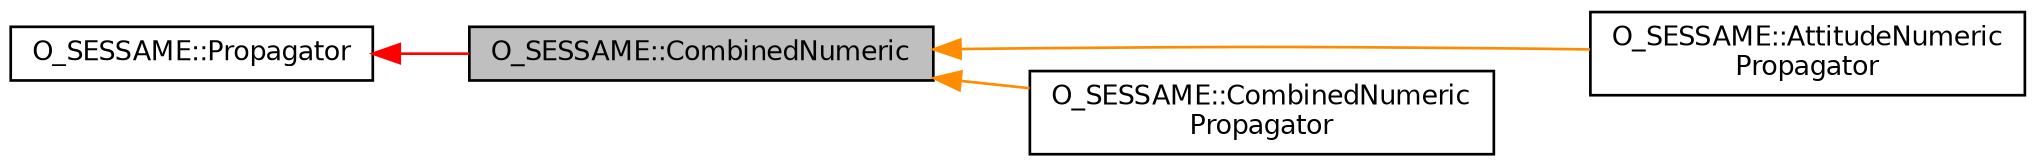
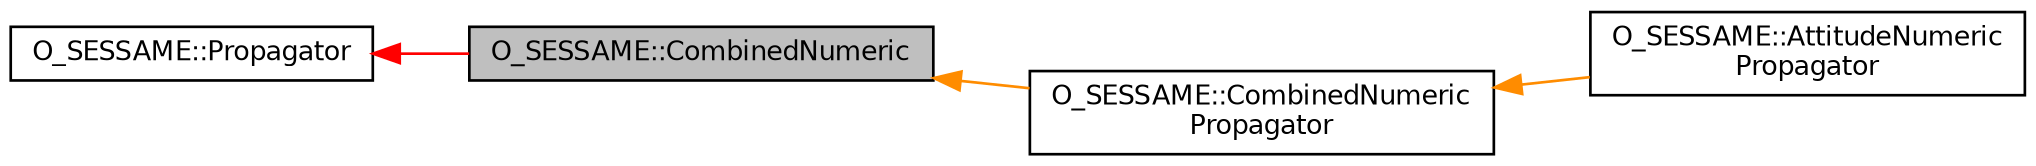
edge "O_SESSAME::AttitudeNumeric Propagator" -> "O_SESSAME::CombinedNumeric": now "O_SESSAME::AttitudeNumeric Propagator" -> "O_SESSAME::CombinedNumeric Propagator"
